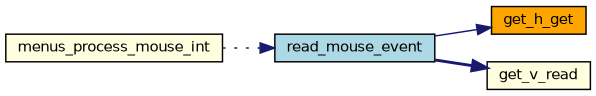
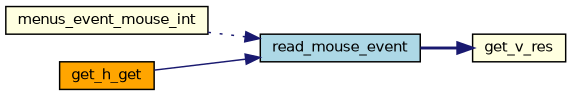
edge "read_mouse_event" -> "get_h_get": reversed
node "menus_process_mouse_int": label "menus_process_mouse_int" -> "menus_event_mouse_int"
node "get_v_read": label "get_v_read" -> "get_v_res"
